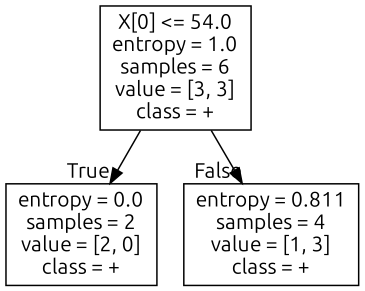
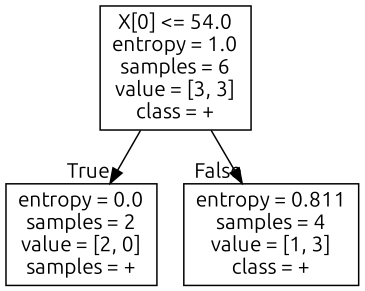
node "entropy = 0.0 samples = 2 value = [2, 0] class = +": label "entropy = 0.0 samples = 2 value = [2, 0] class = +" -> "entropy = 0.0 samples = 2 value = [2, 0] samples = +"
